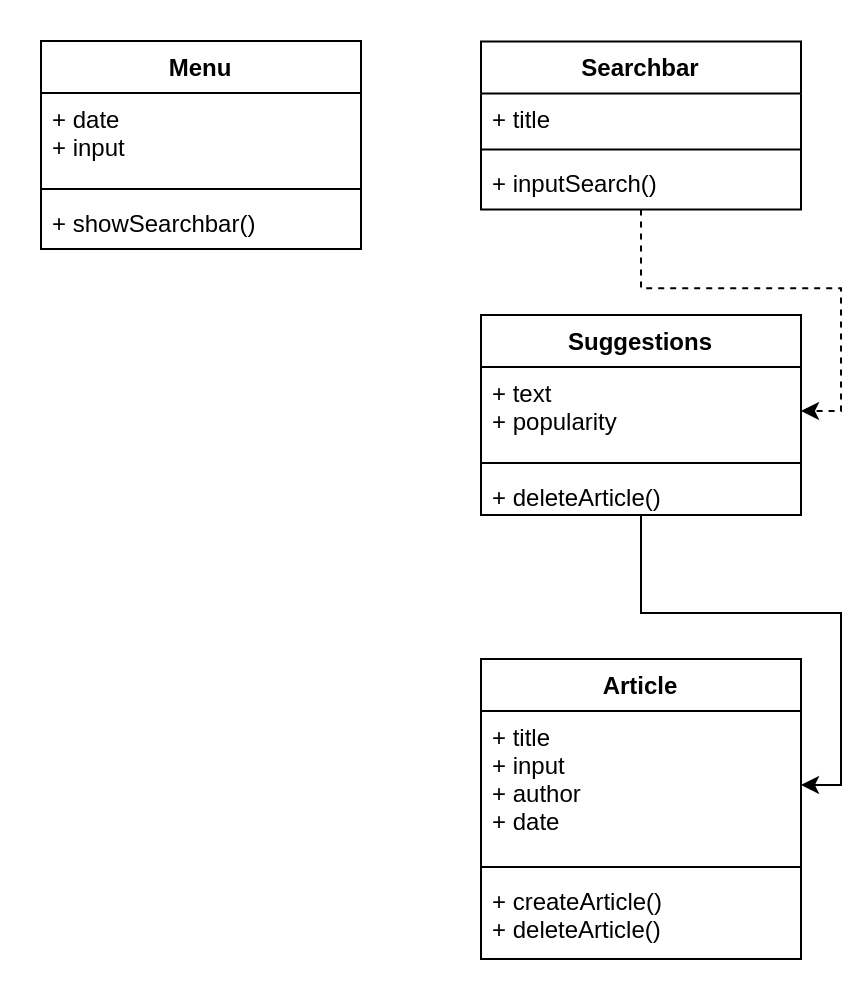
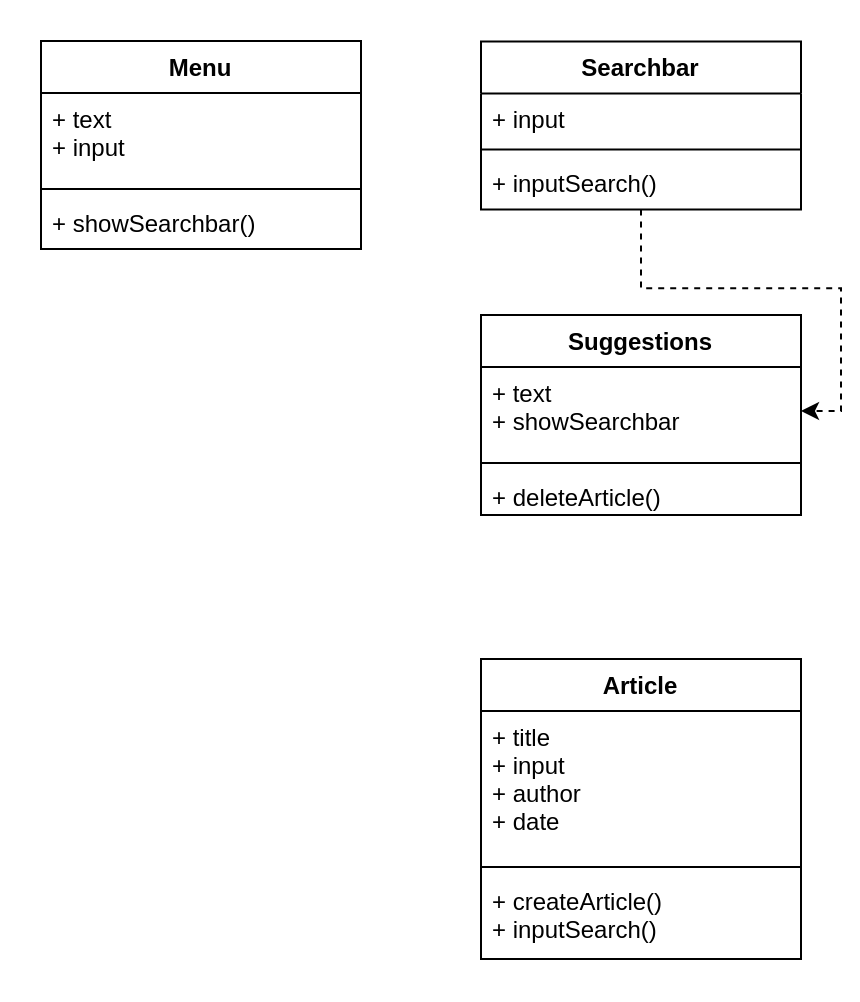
node "+ date + input": label "+ date + input" -> "+ text + input"
node "+ title": label "+ title" -> "+ input"
node "+ text + popularity": label "+ text + popularity" -> "+ text + showSearchbar"
edge "Suggestions" -> "+ title + input + author + date": removed
node "+ createArticle() + deleteArticle()": label "+ createArticle() + deleteArticle()" -> "+ createArticle() + inputSearch()"
